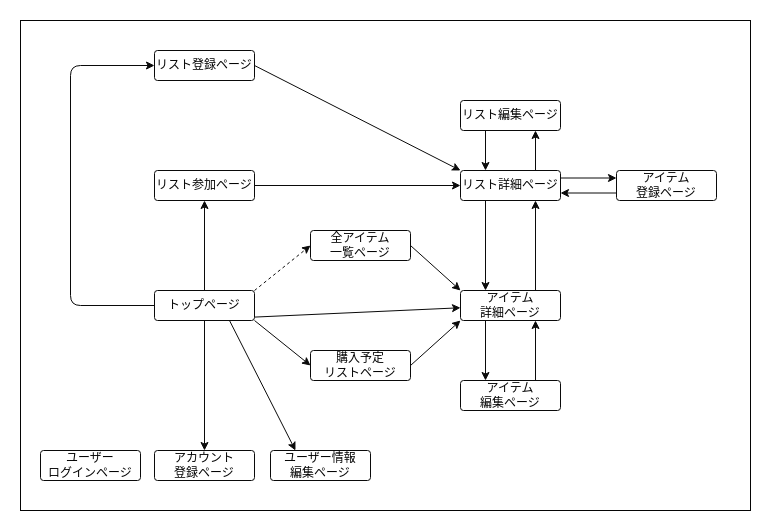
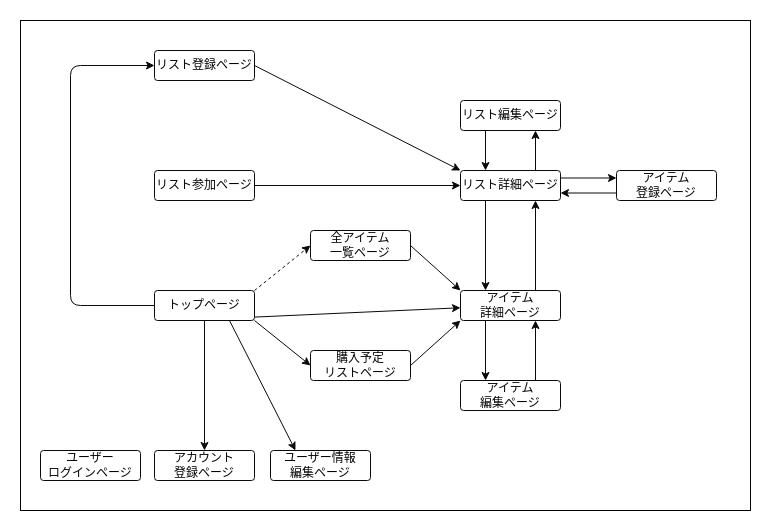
edge "トップページ" -> "リスト参加ページ": removed
